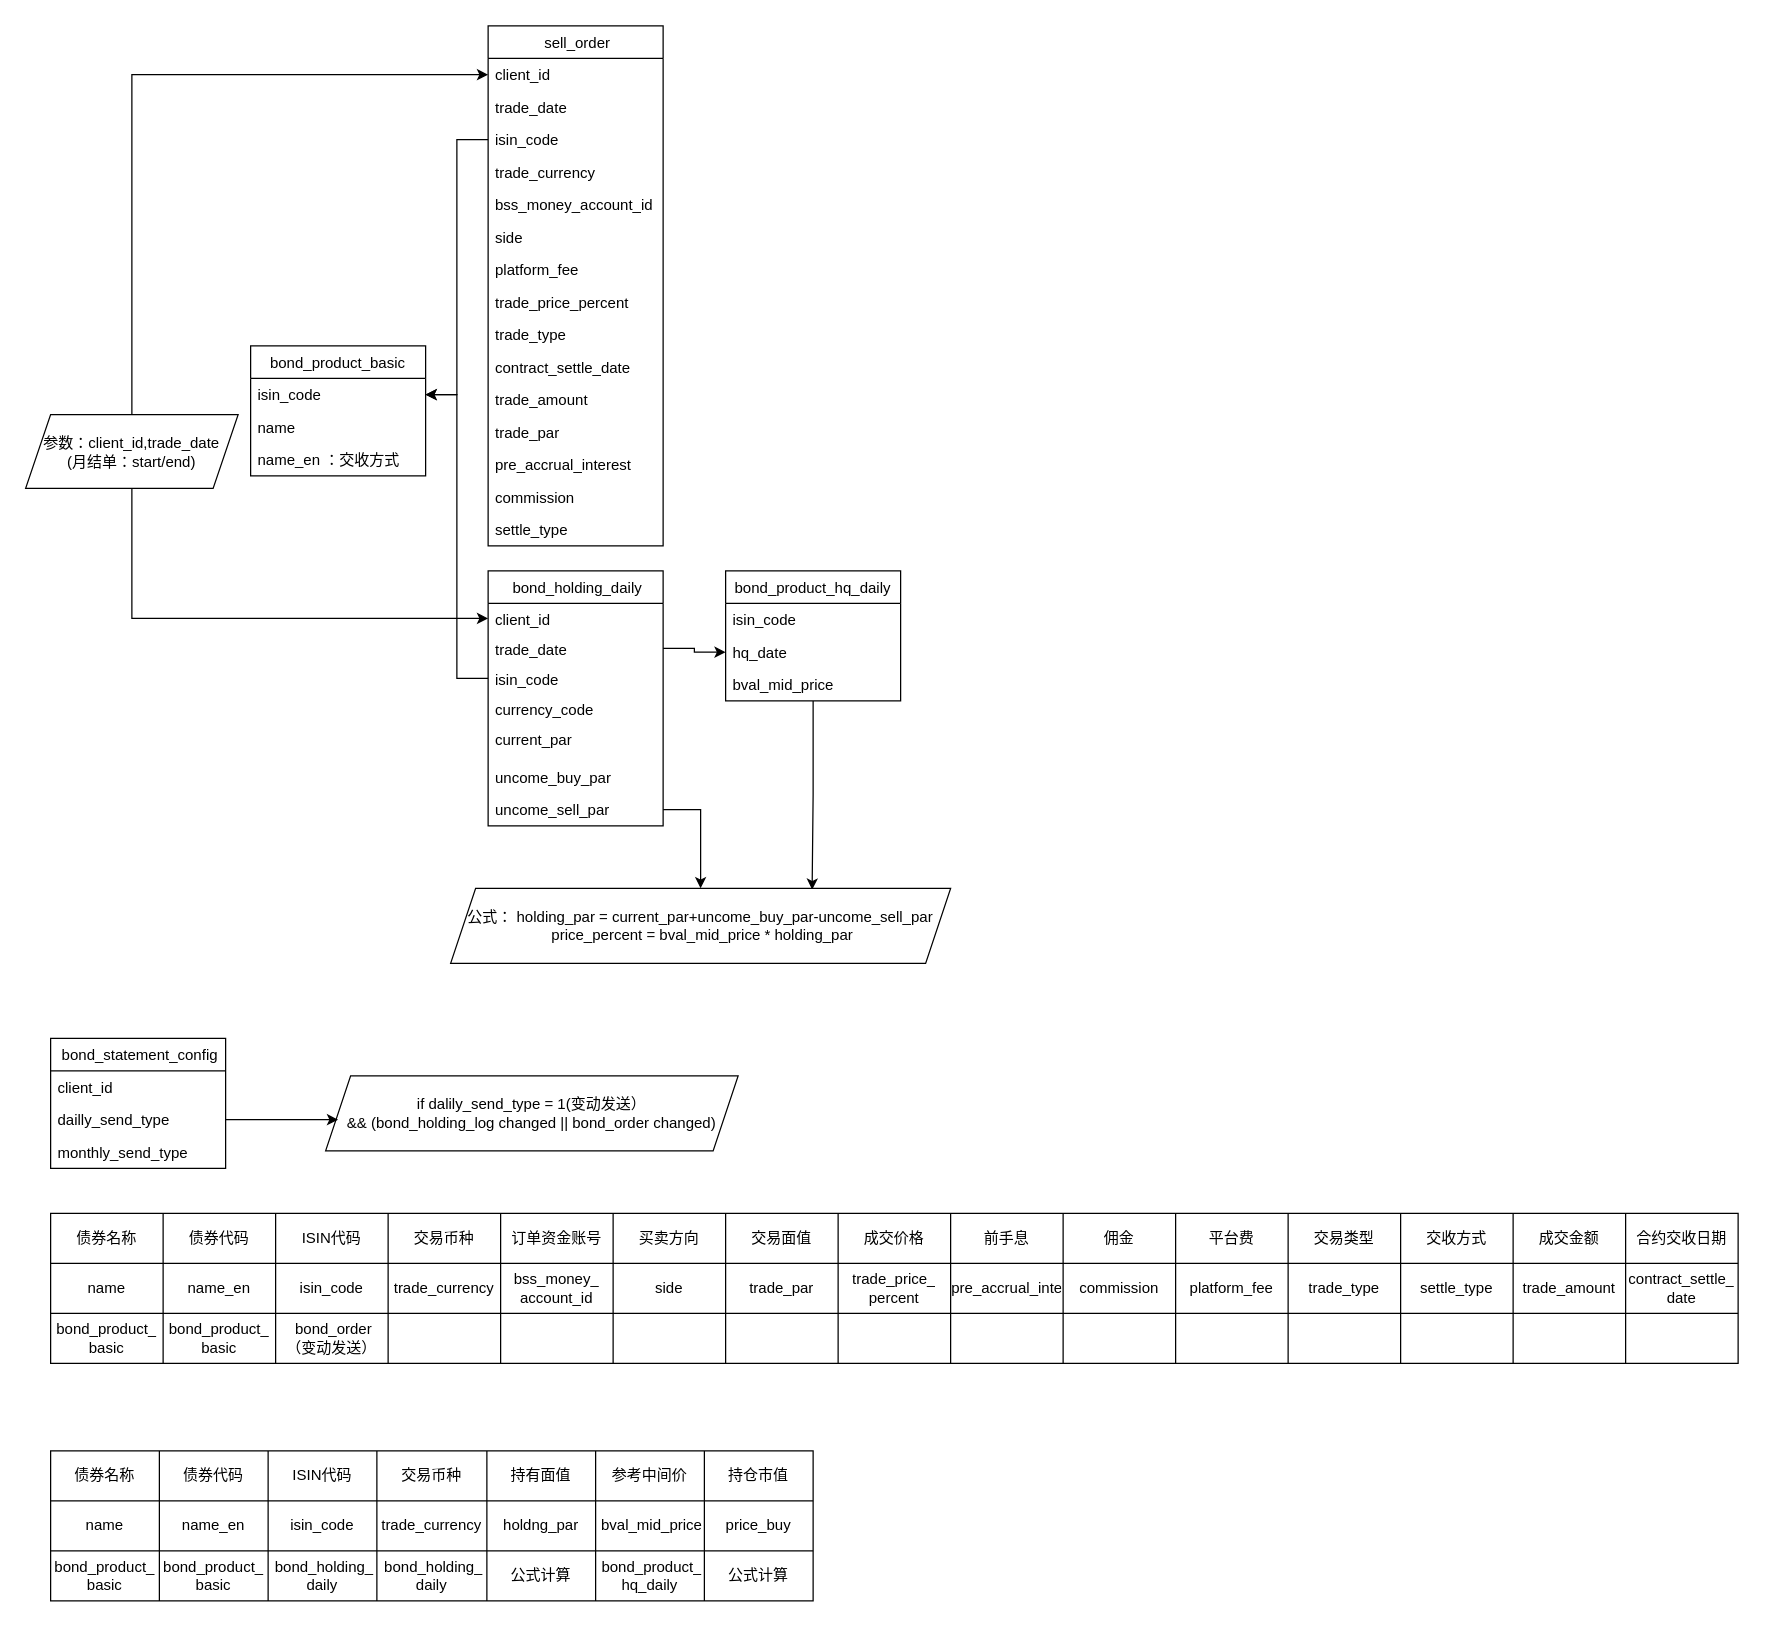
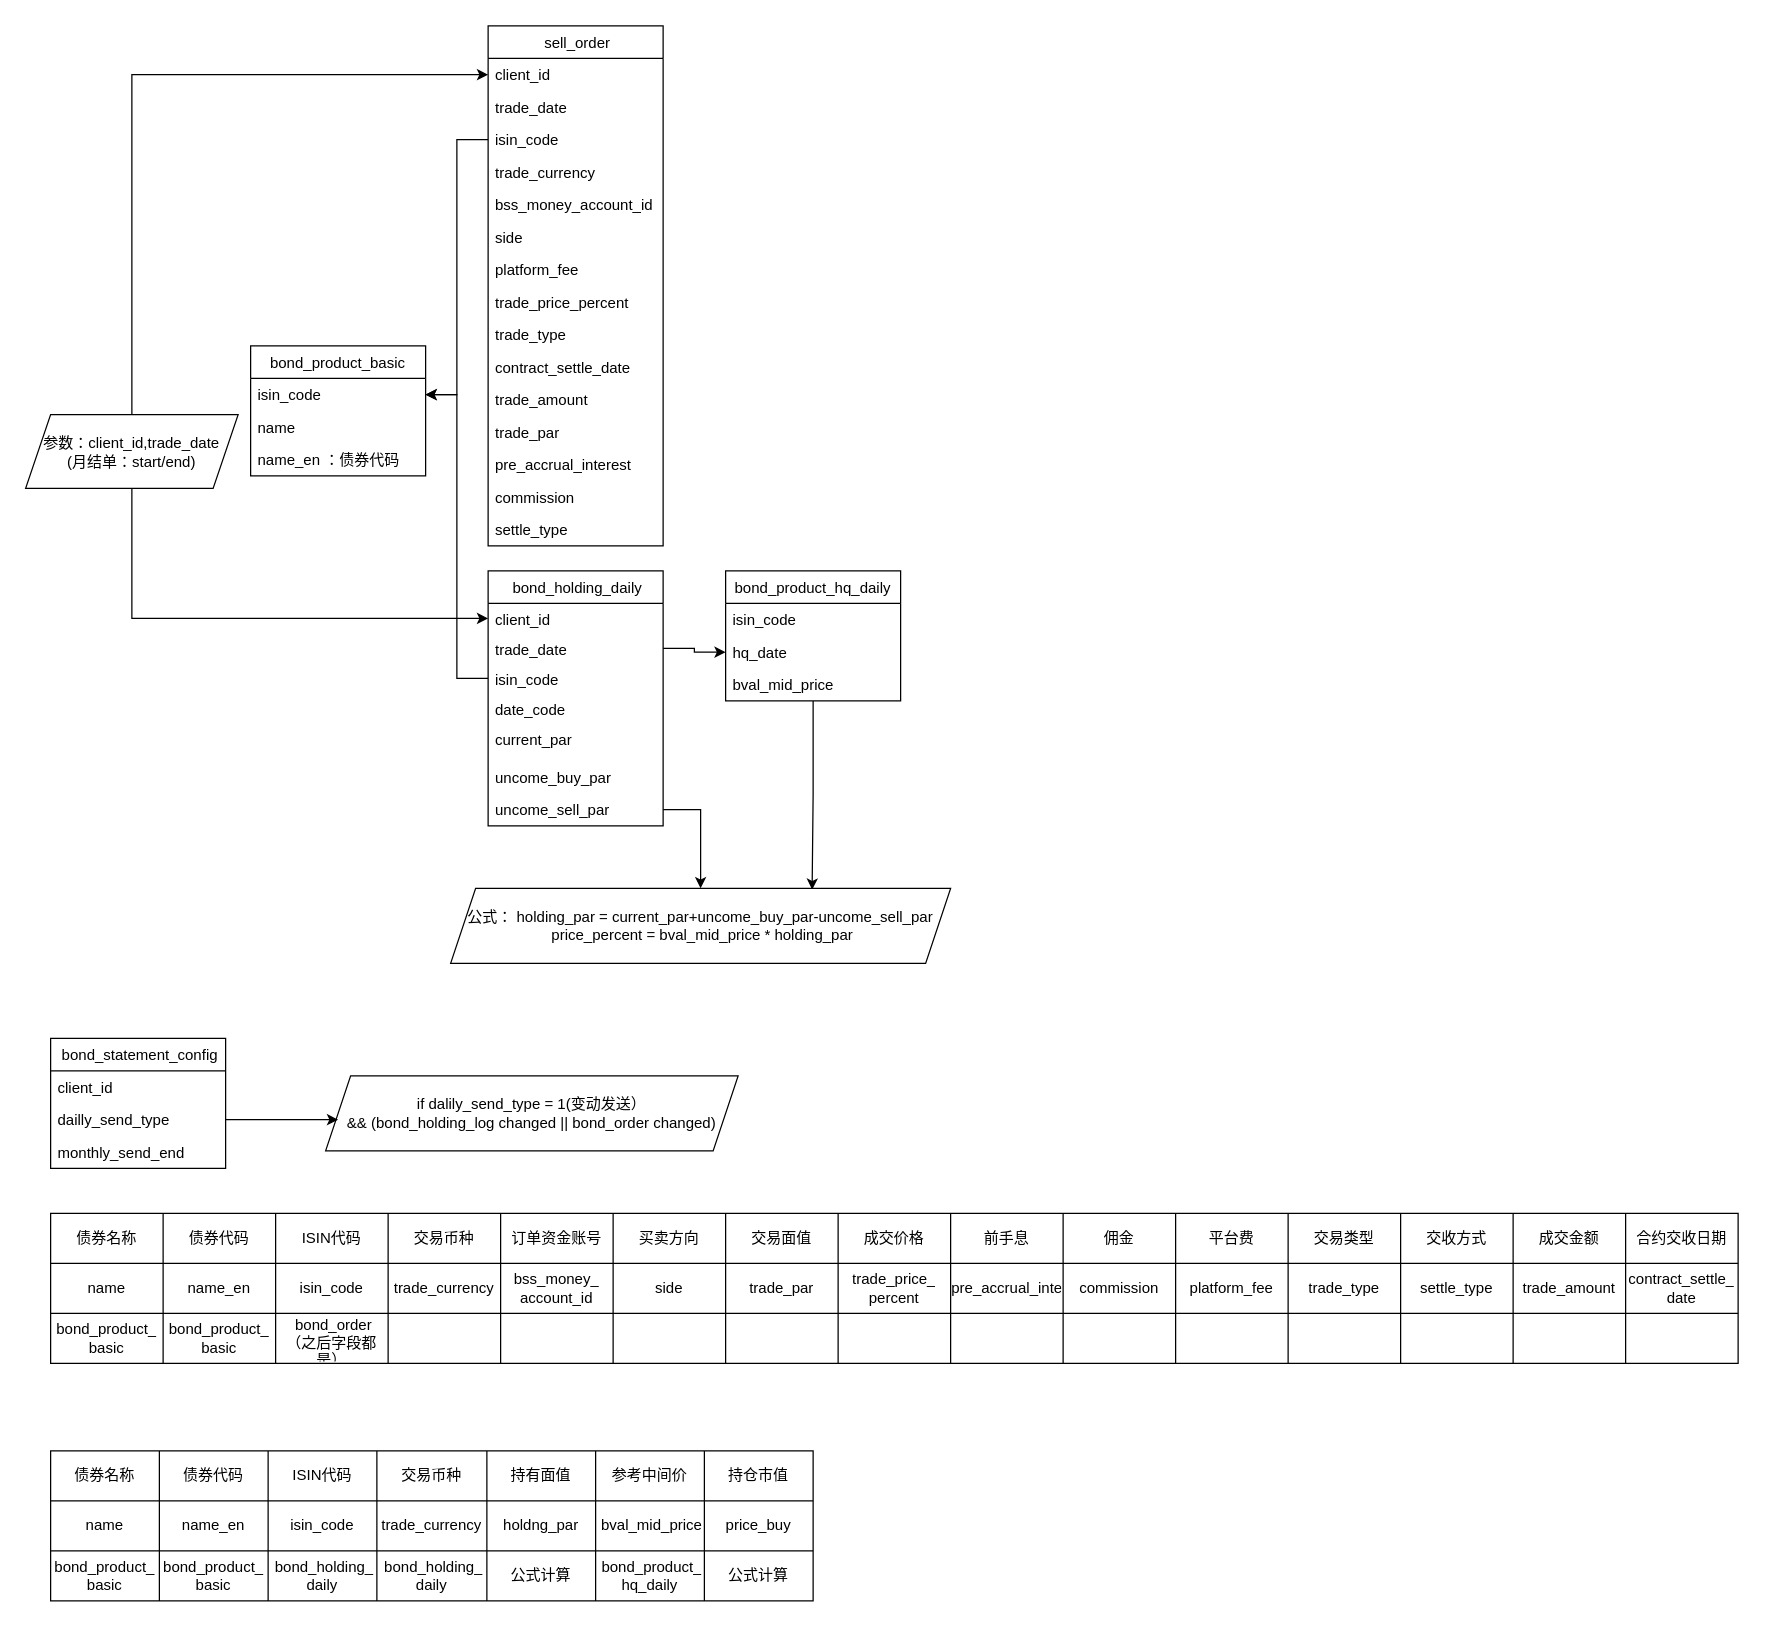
node "name_en ：交收方式": label "name_en ：交收方式" -> "name_en ：债券代码"
node "currency_code": label "currency_code" -> "date_code"
node "monthly_send_type": label "monthly_send_type" -> "monthly_send_end"
node "bond_order（变动发送）": label "bond_order（变动发送）" -> "bond_order（之后字段都是）"
